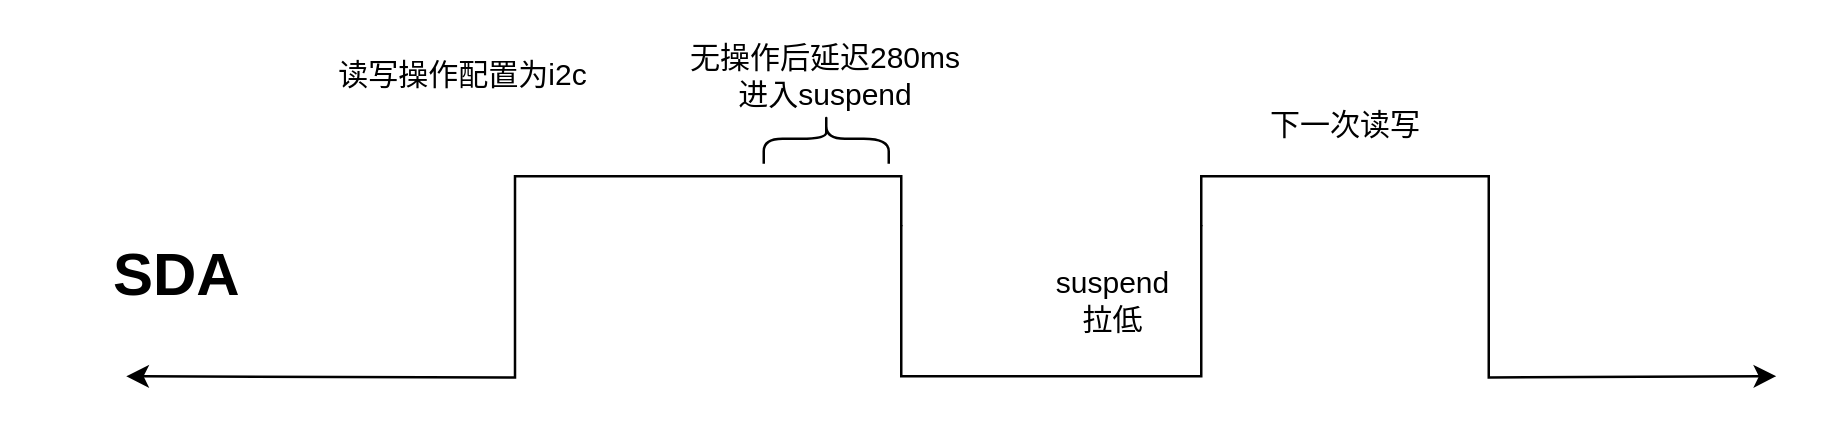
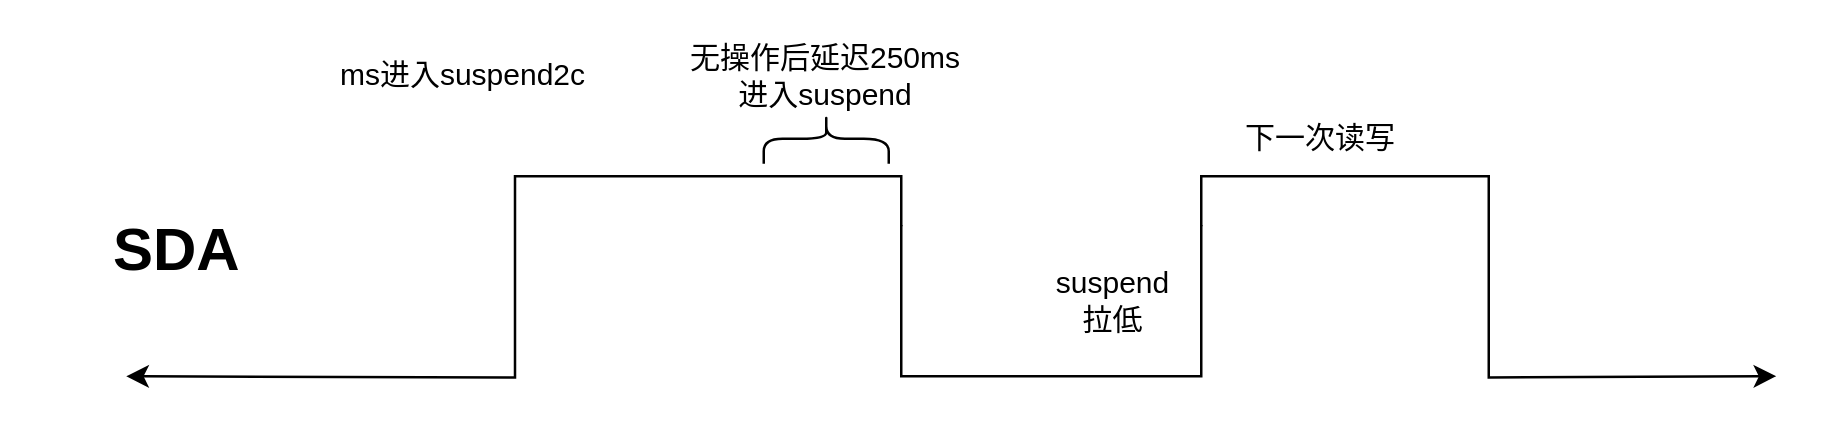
node "读写操作配置为i2c": label "读写操作配置为i2c" -> "ms进入suspend2c"
node "无操作后延迟280ms进入suspend": label "无操作后延迟280ms进入suspend" -> "无操作后延迟250ms进入suspend"
node "下一次读写": moved (1346, 126) -> (1321, 139)
node "SDA": moved (176, 276) -> (176, 251)
